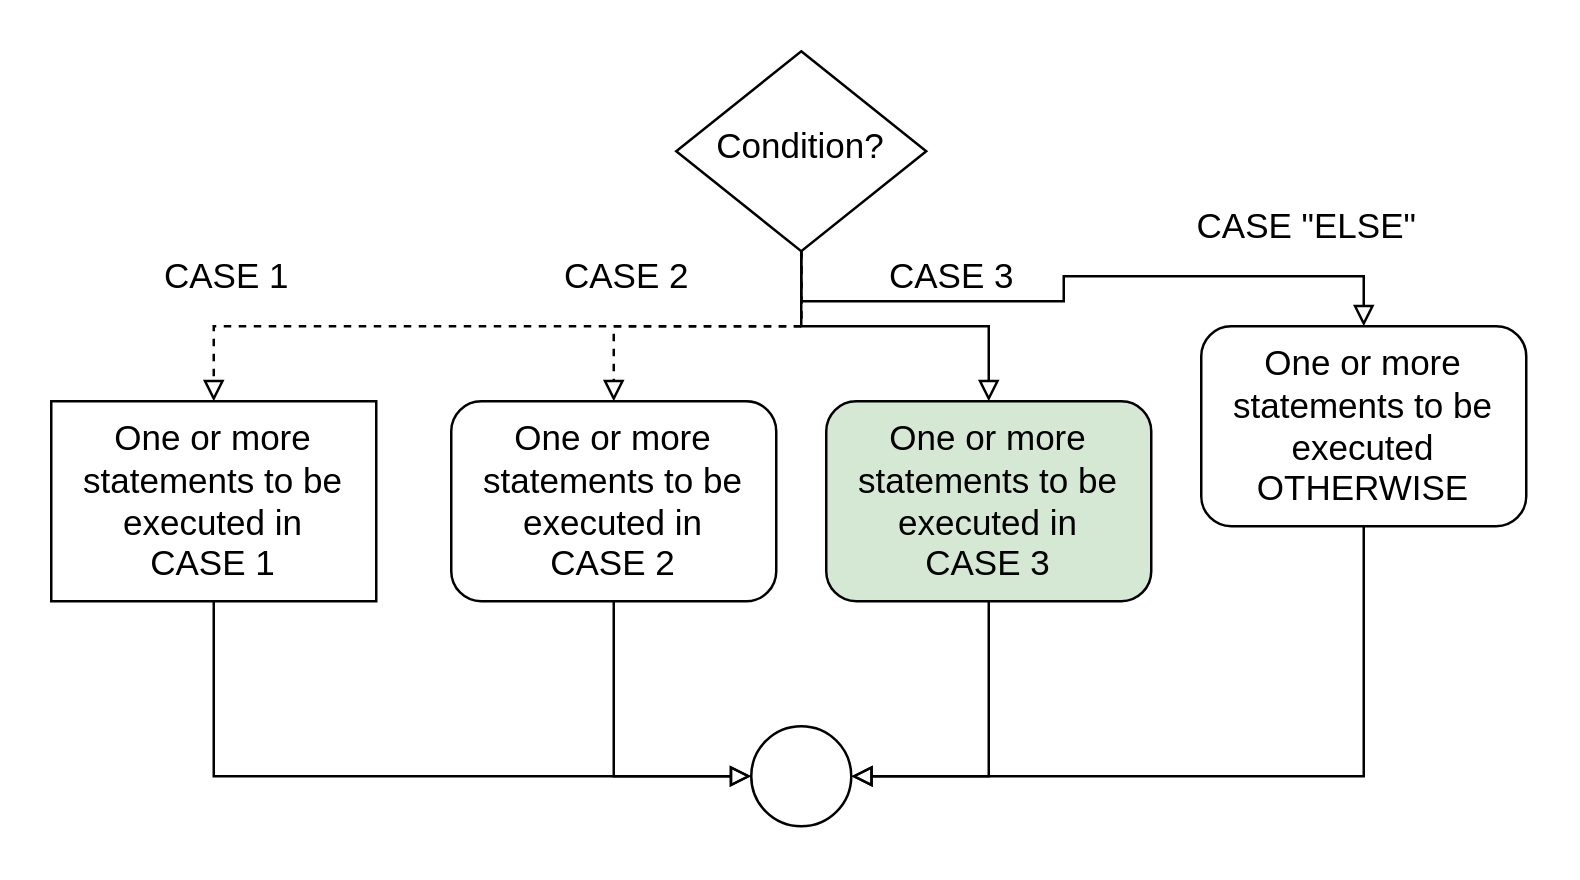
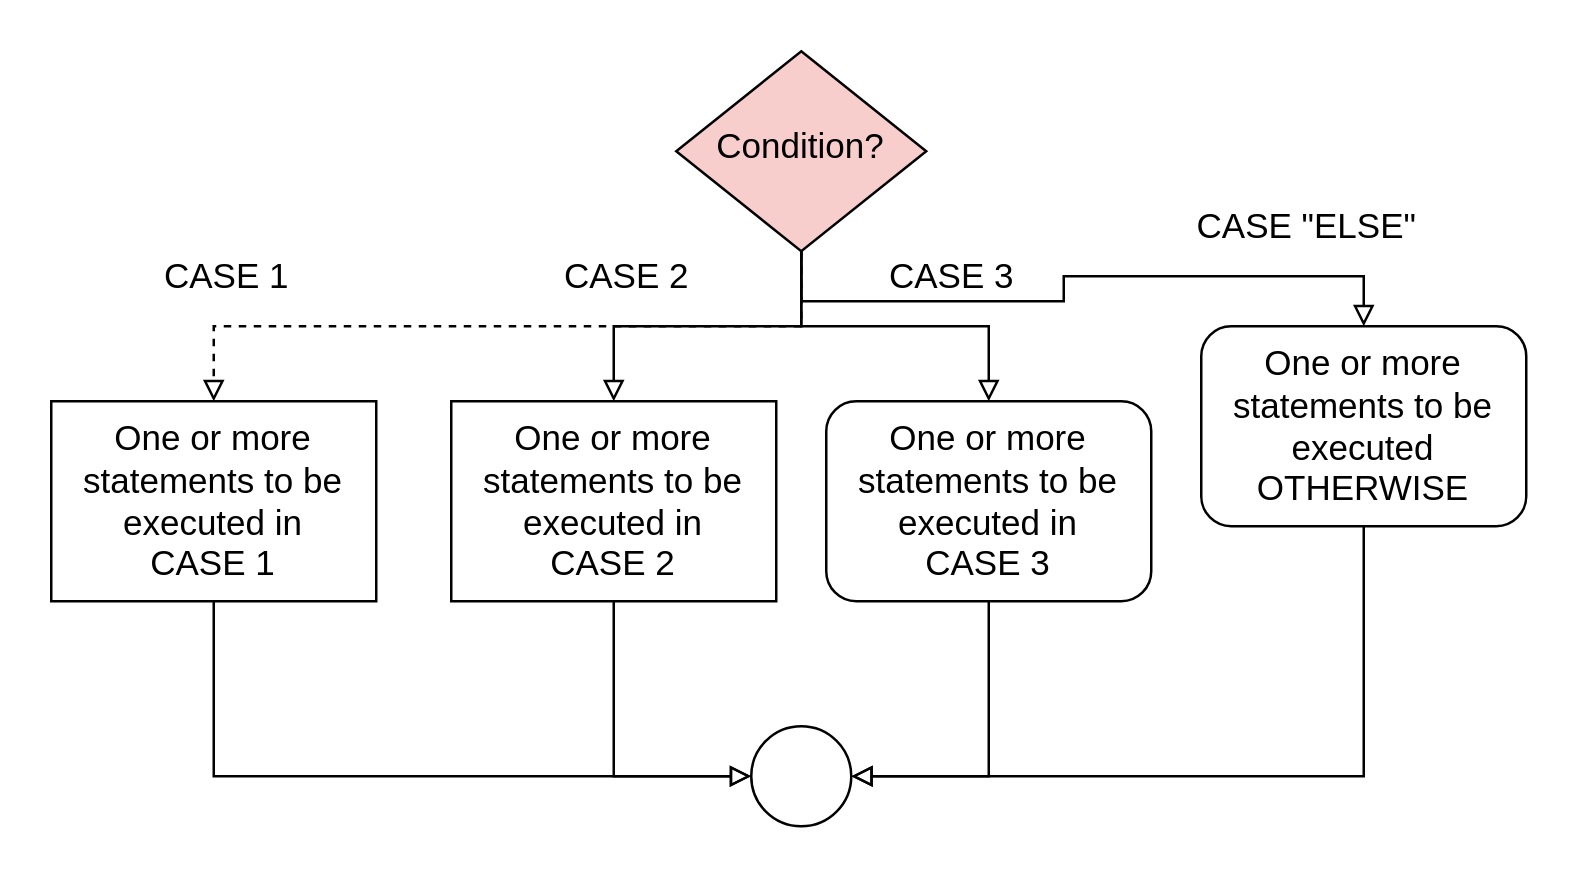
node "Condition?": fillcolor #ffffff -> #f8cecc
edge "Condition?" -> "One or more statements to be executed in CASE 2": style dashed -> solid
node "One or more statements to be executed in CASE 2": shape rounded rectangle -> rectangle
node "One or more statements to be executed in CASE 3": fillcolor #d5e8d4 -> #ffffff
